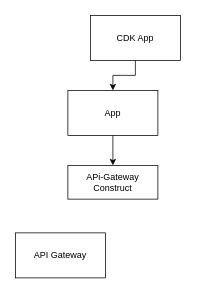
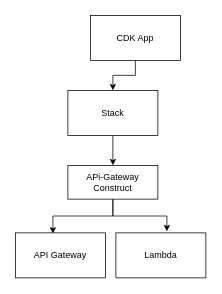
node "App": label "App" -> "Stack"
edge "APi-Gateway Construct" -> "API Gateway": added
edge "APi-Gateway Construct" -> "Lambda": added
node "Lambda": added
